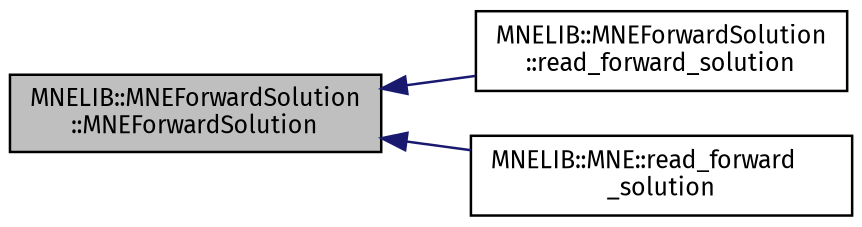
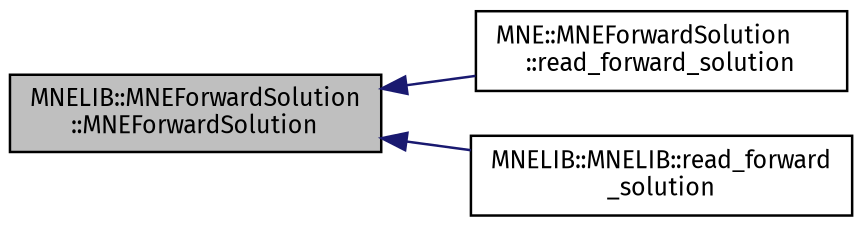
node "MNELIB::MNEForwardSolution ::read_forward_solution": label "MNELIB::MNEForwardSolution ::read_forward_solution" -> "MNE::MNEForwardSolution ::read_forward_solution"
node "MNELIB::MNE::read_forward _solution": label "MNELIB::MNE::read_forward _solution" -> "MNELIB::MNELIB::read_forward _solution"
